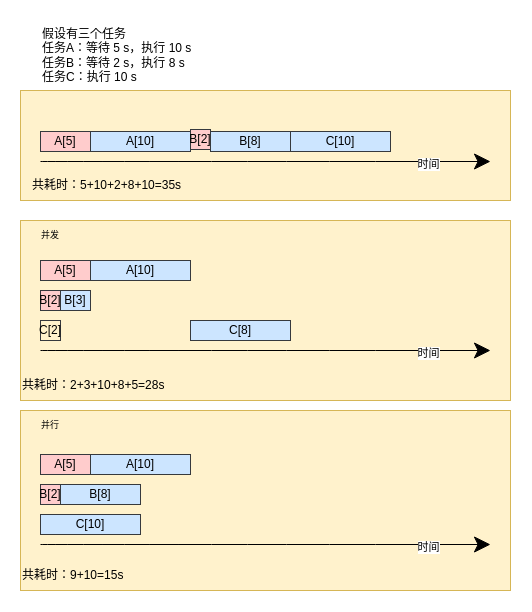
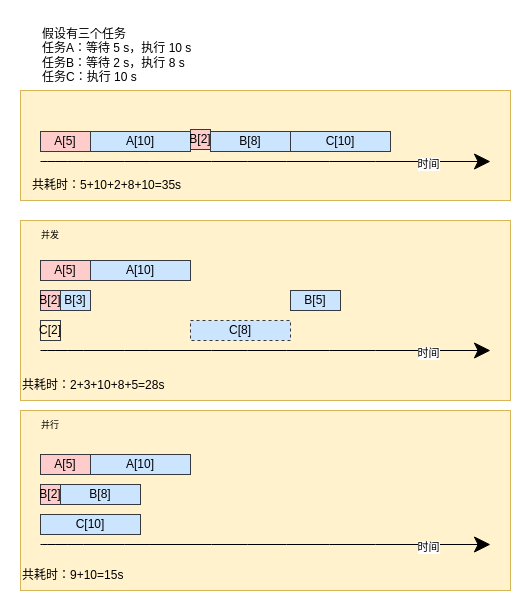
node "B[5]": added
node "C[8]": style solid -> dashed
